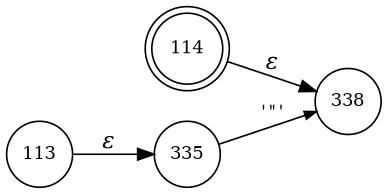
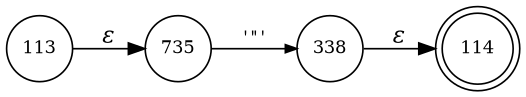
edge "114" -> "338": reversed
node "335": label "335" -> "735"
